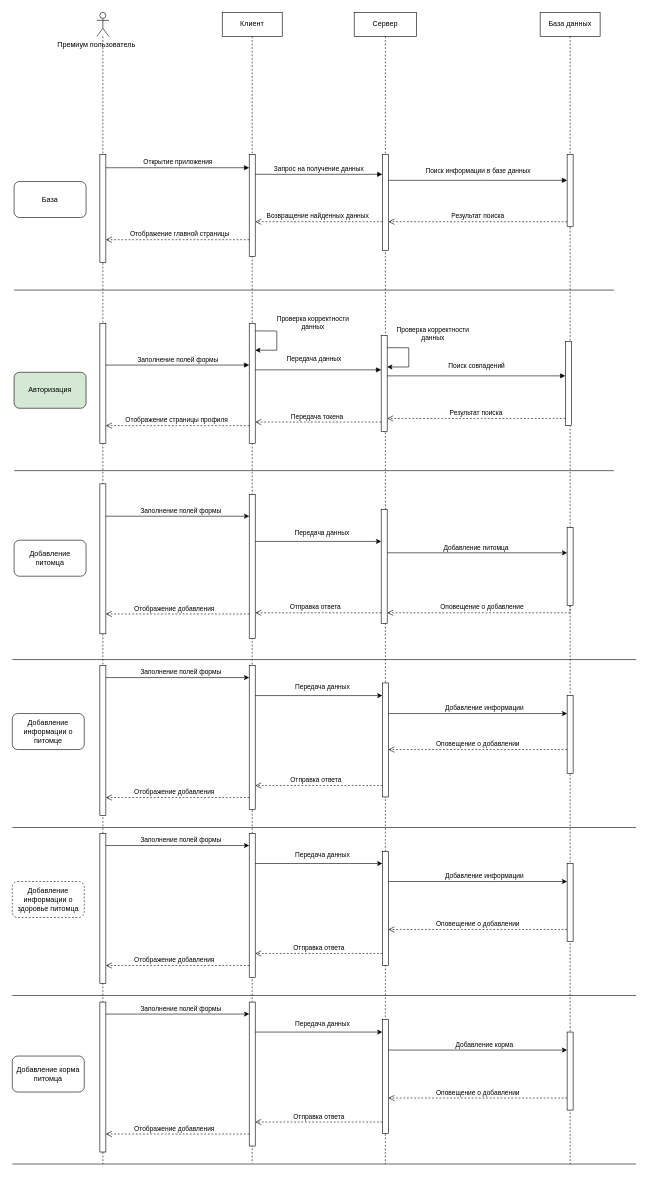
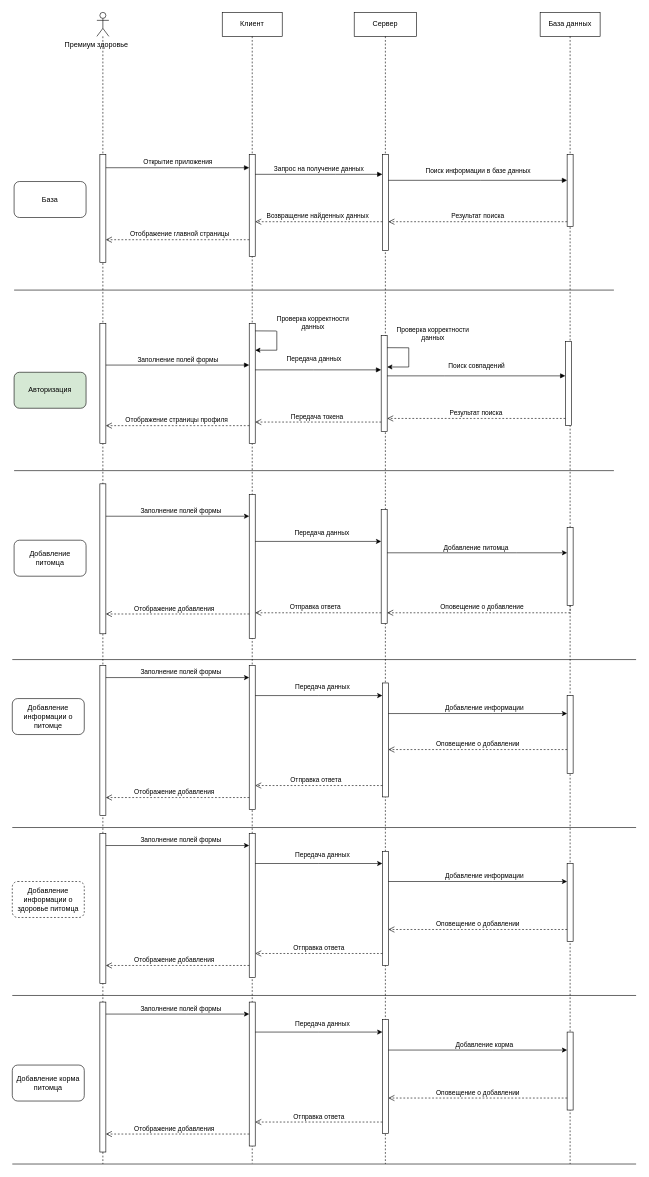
node "Премиум пользователь": label "Премиум пользователь" -> "Премиум здоровье"
node "Добавление информации о питомце": moved (48, 732) -> (48, 717)
node "Добавление корма питомца": moved (48, 1074) -> (48, 1083)
